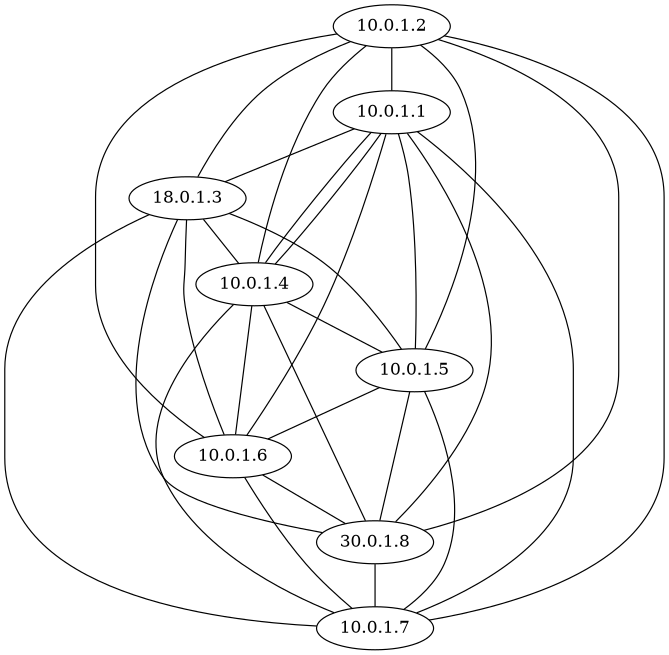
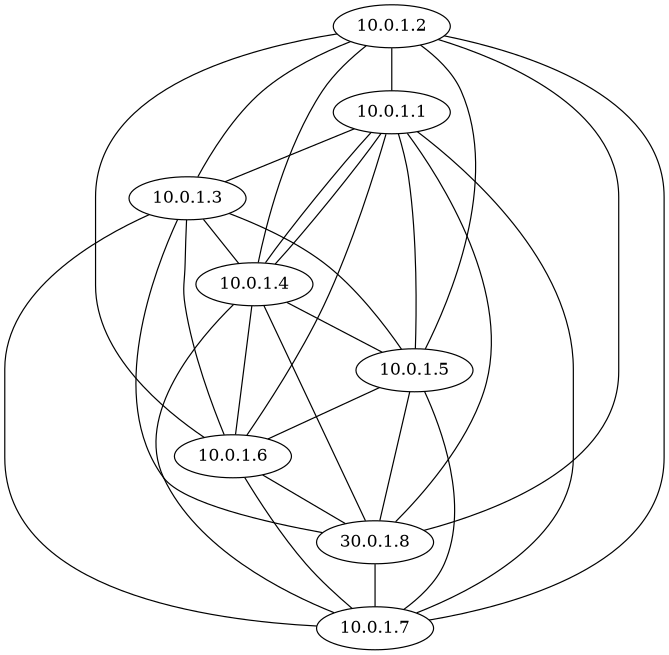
node "18.0.1.3": label "18.0.1.3" -> "10.0.1.3"
